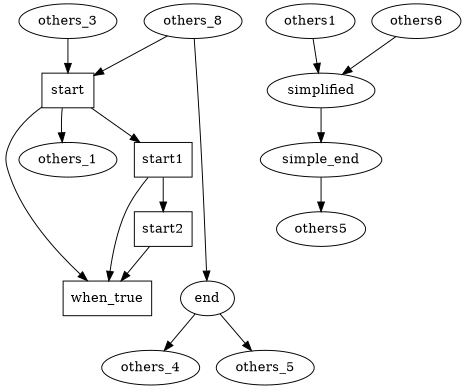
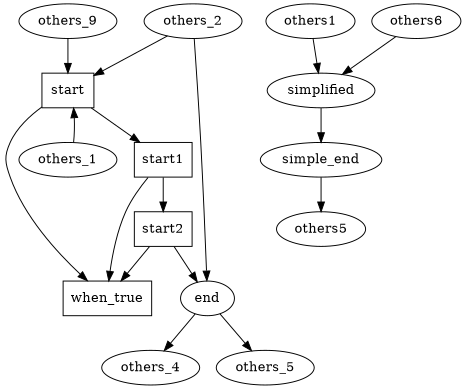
node "others_3": label "others_3" -> "others_9"
node "others_8": label "others_8" -> "others_2"
edge "start" -> "others_1": reversed
edge "start2" -> "end": added
